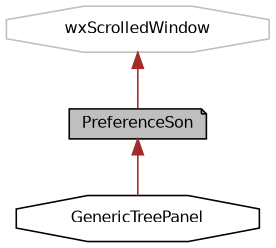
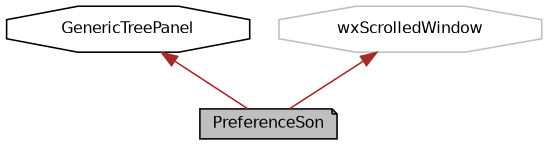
edge "GenericTreePanel" -> "PreferenceSon": reversed
